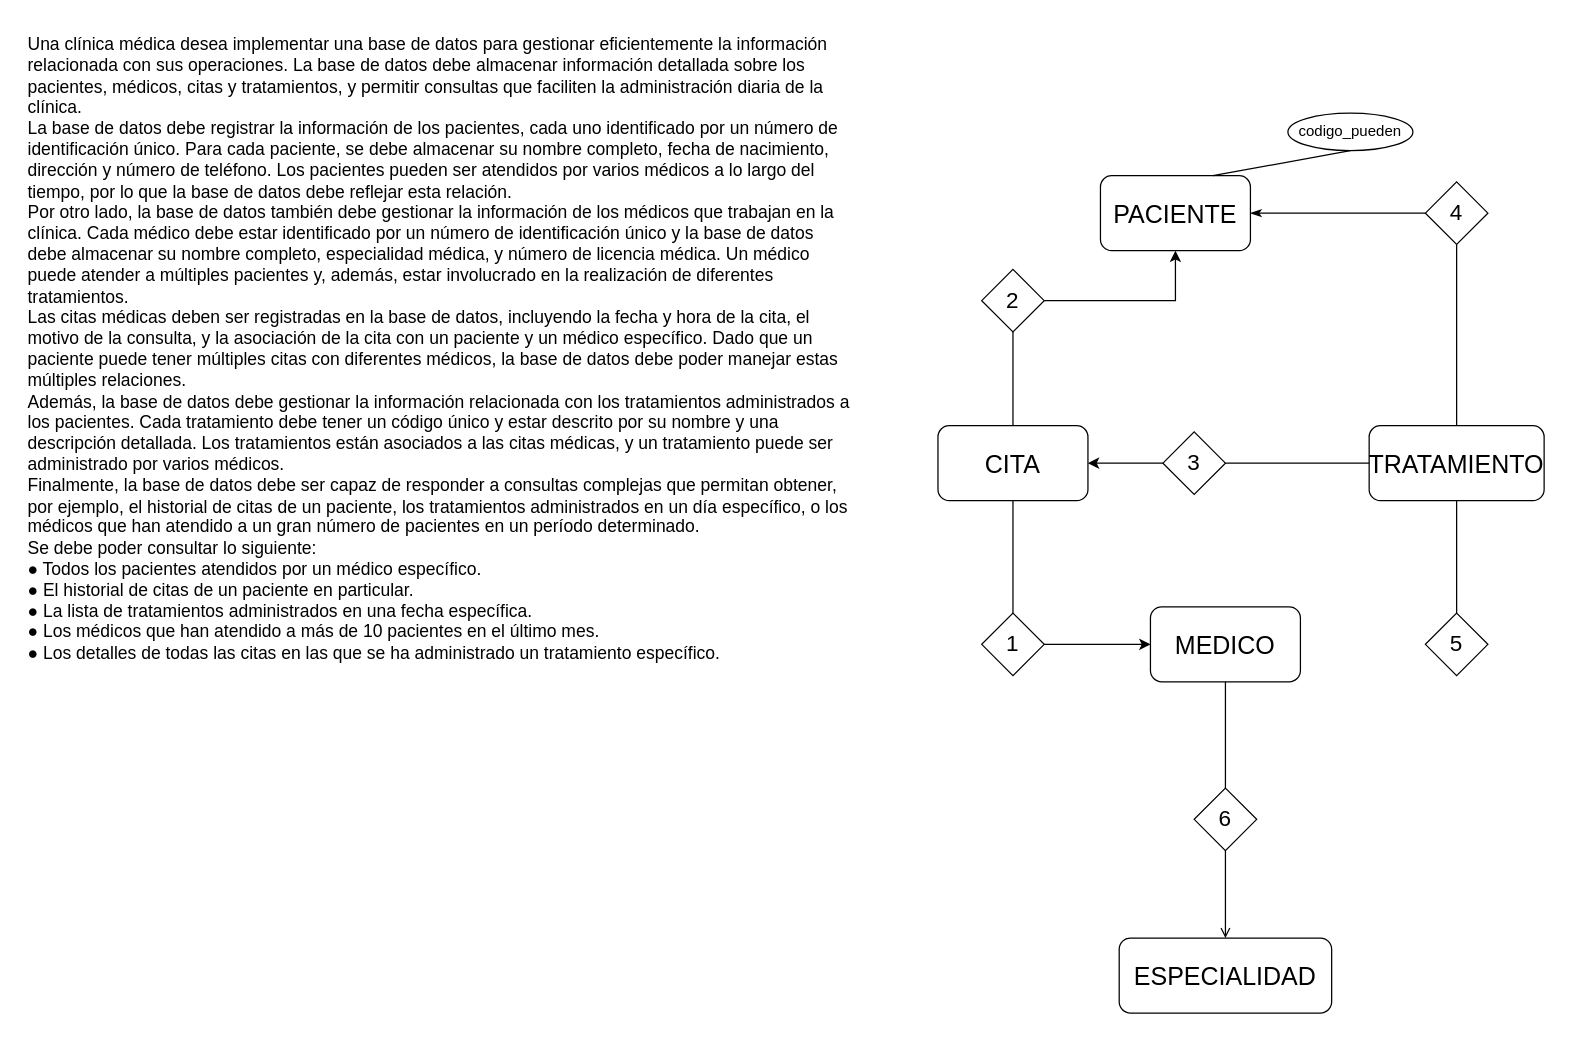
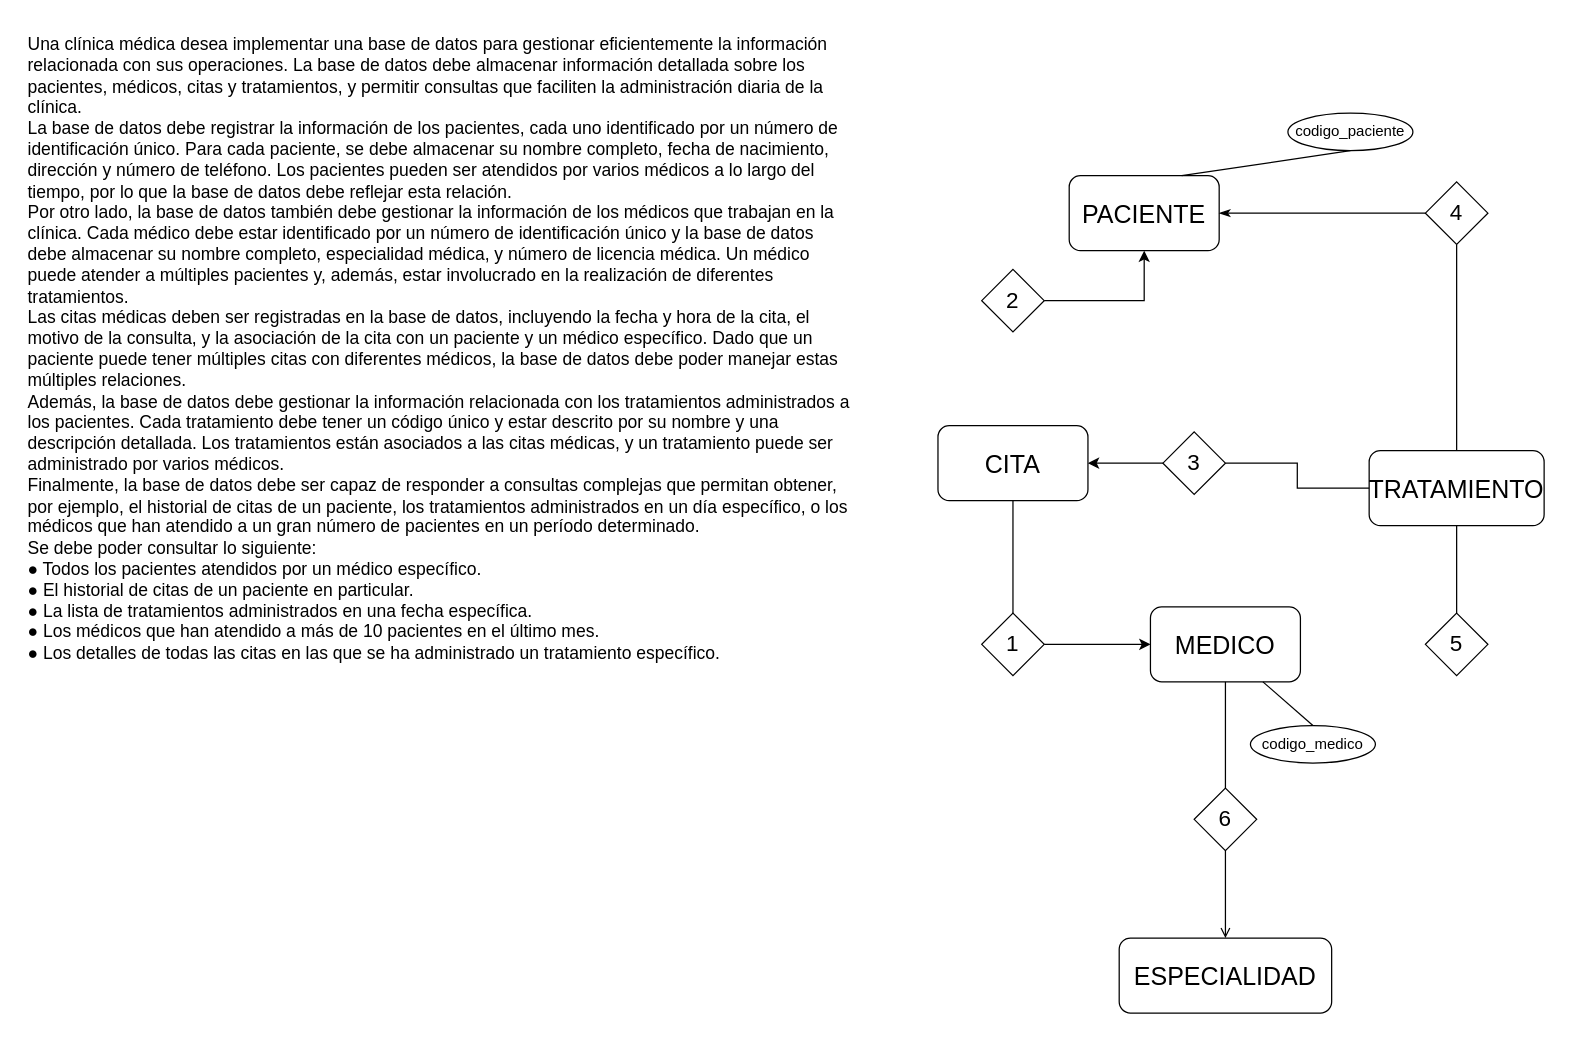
node "codigo_pueden": label "codigo_pueden" -> "codigo_paciente"
node "PACIENTE": moved (1176, 213) -> (1144, 213)
edge "2" -- "CITA": removed
node "TRATAMIENTO": moved (1457, 463) -> (1457, 488)
edge "MEDICO" -- "codigo_medico": added
node "codigo_medico": added
